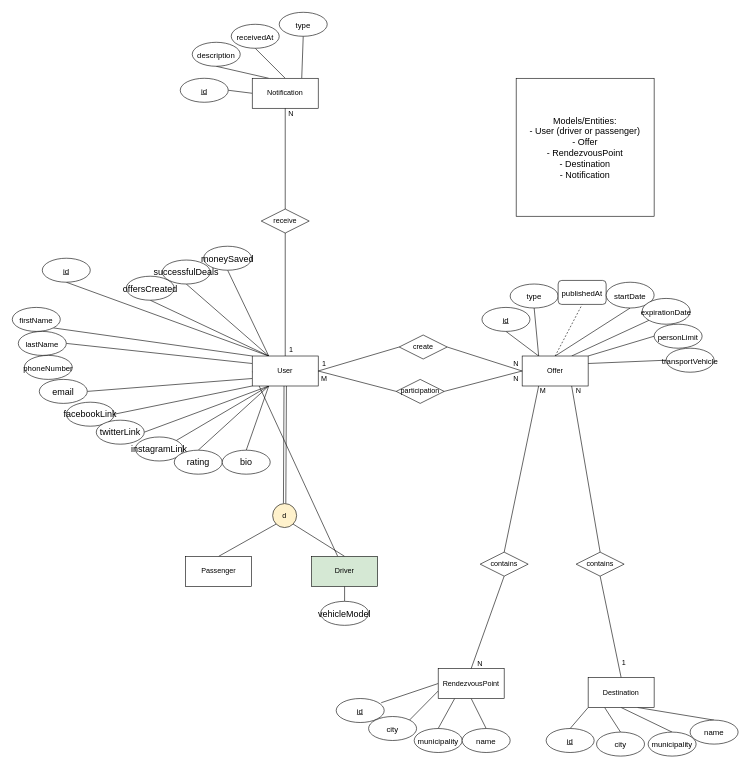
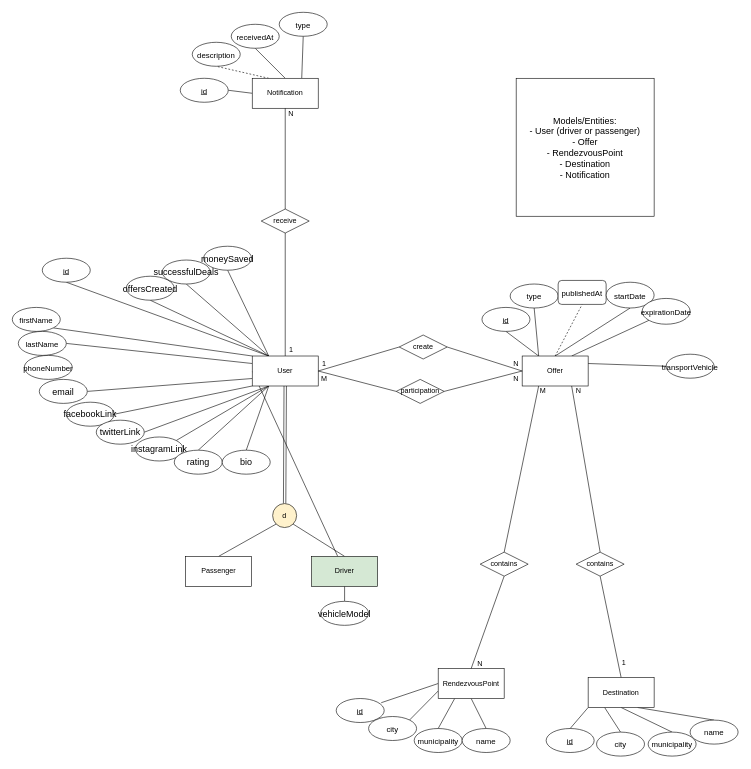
edge "description" -- "Notification": style solid -> dashed
node "personLimit": removed
edge "personLimit" -- "Offer": removed
node "transportVehicle": moved (690, 360) -> (690, 366)
